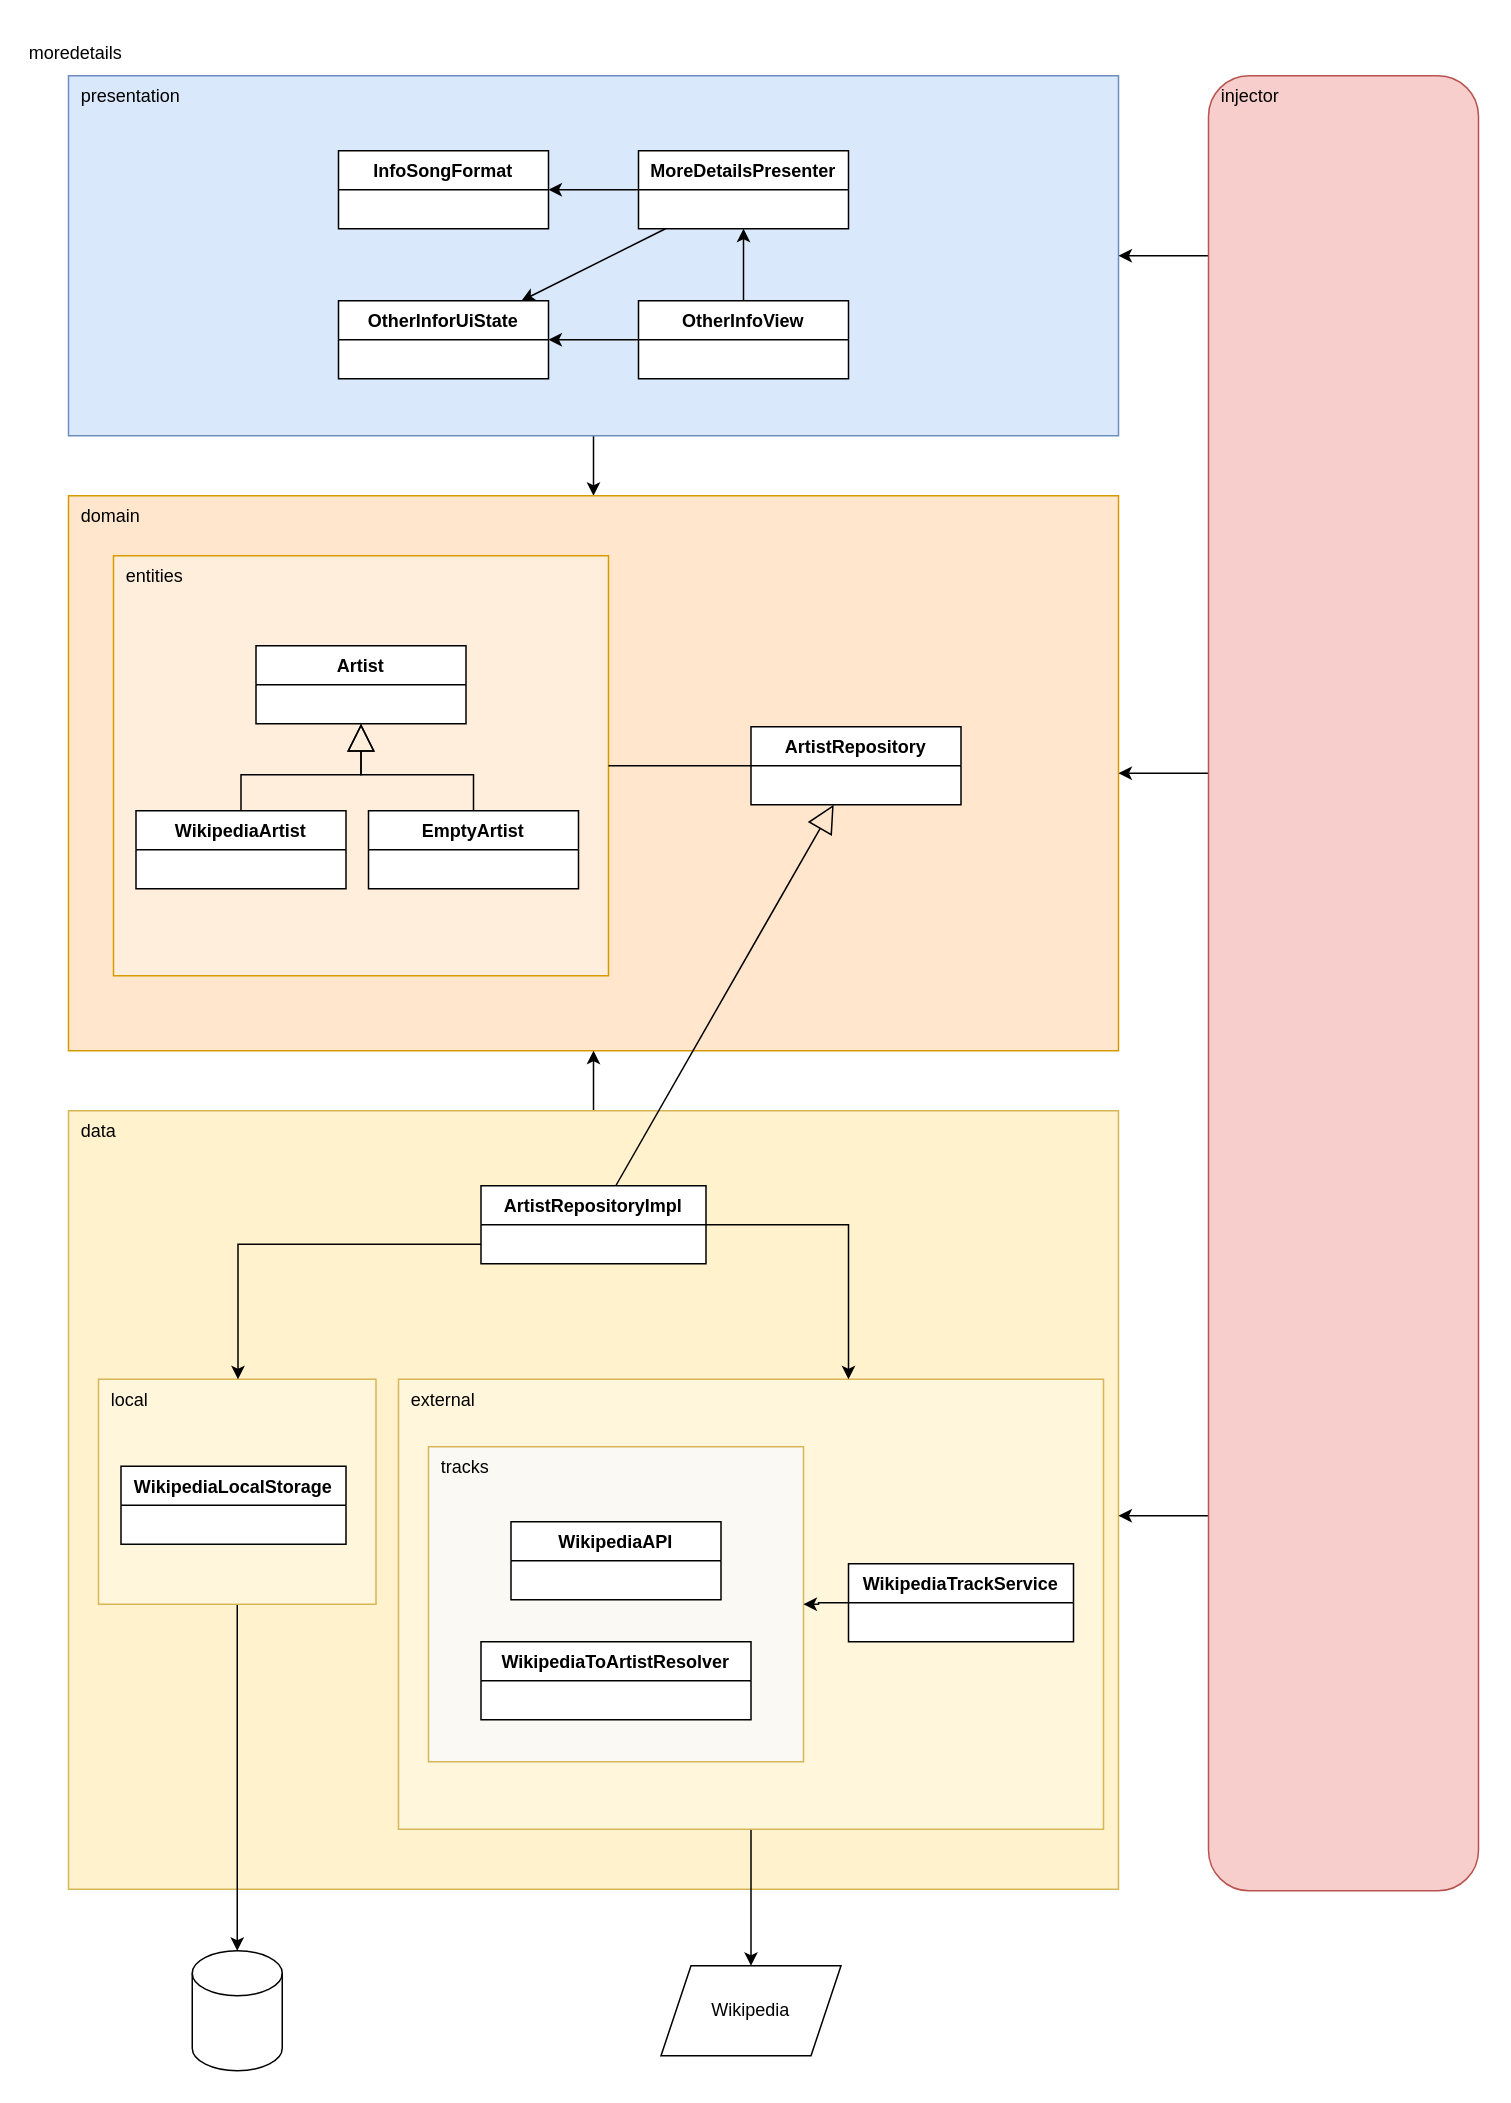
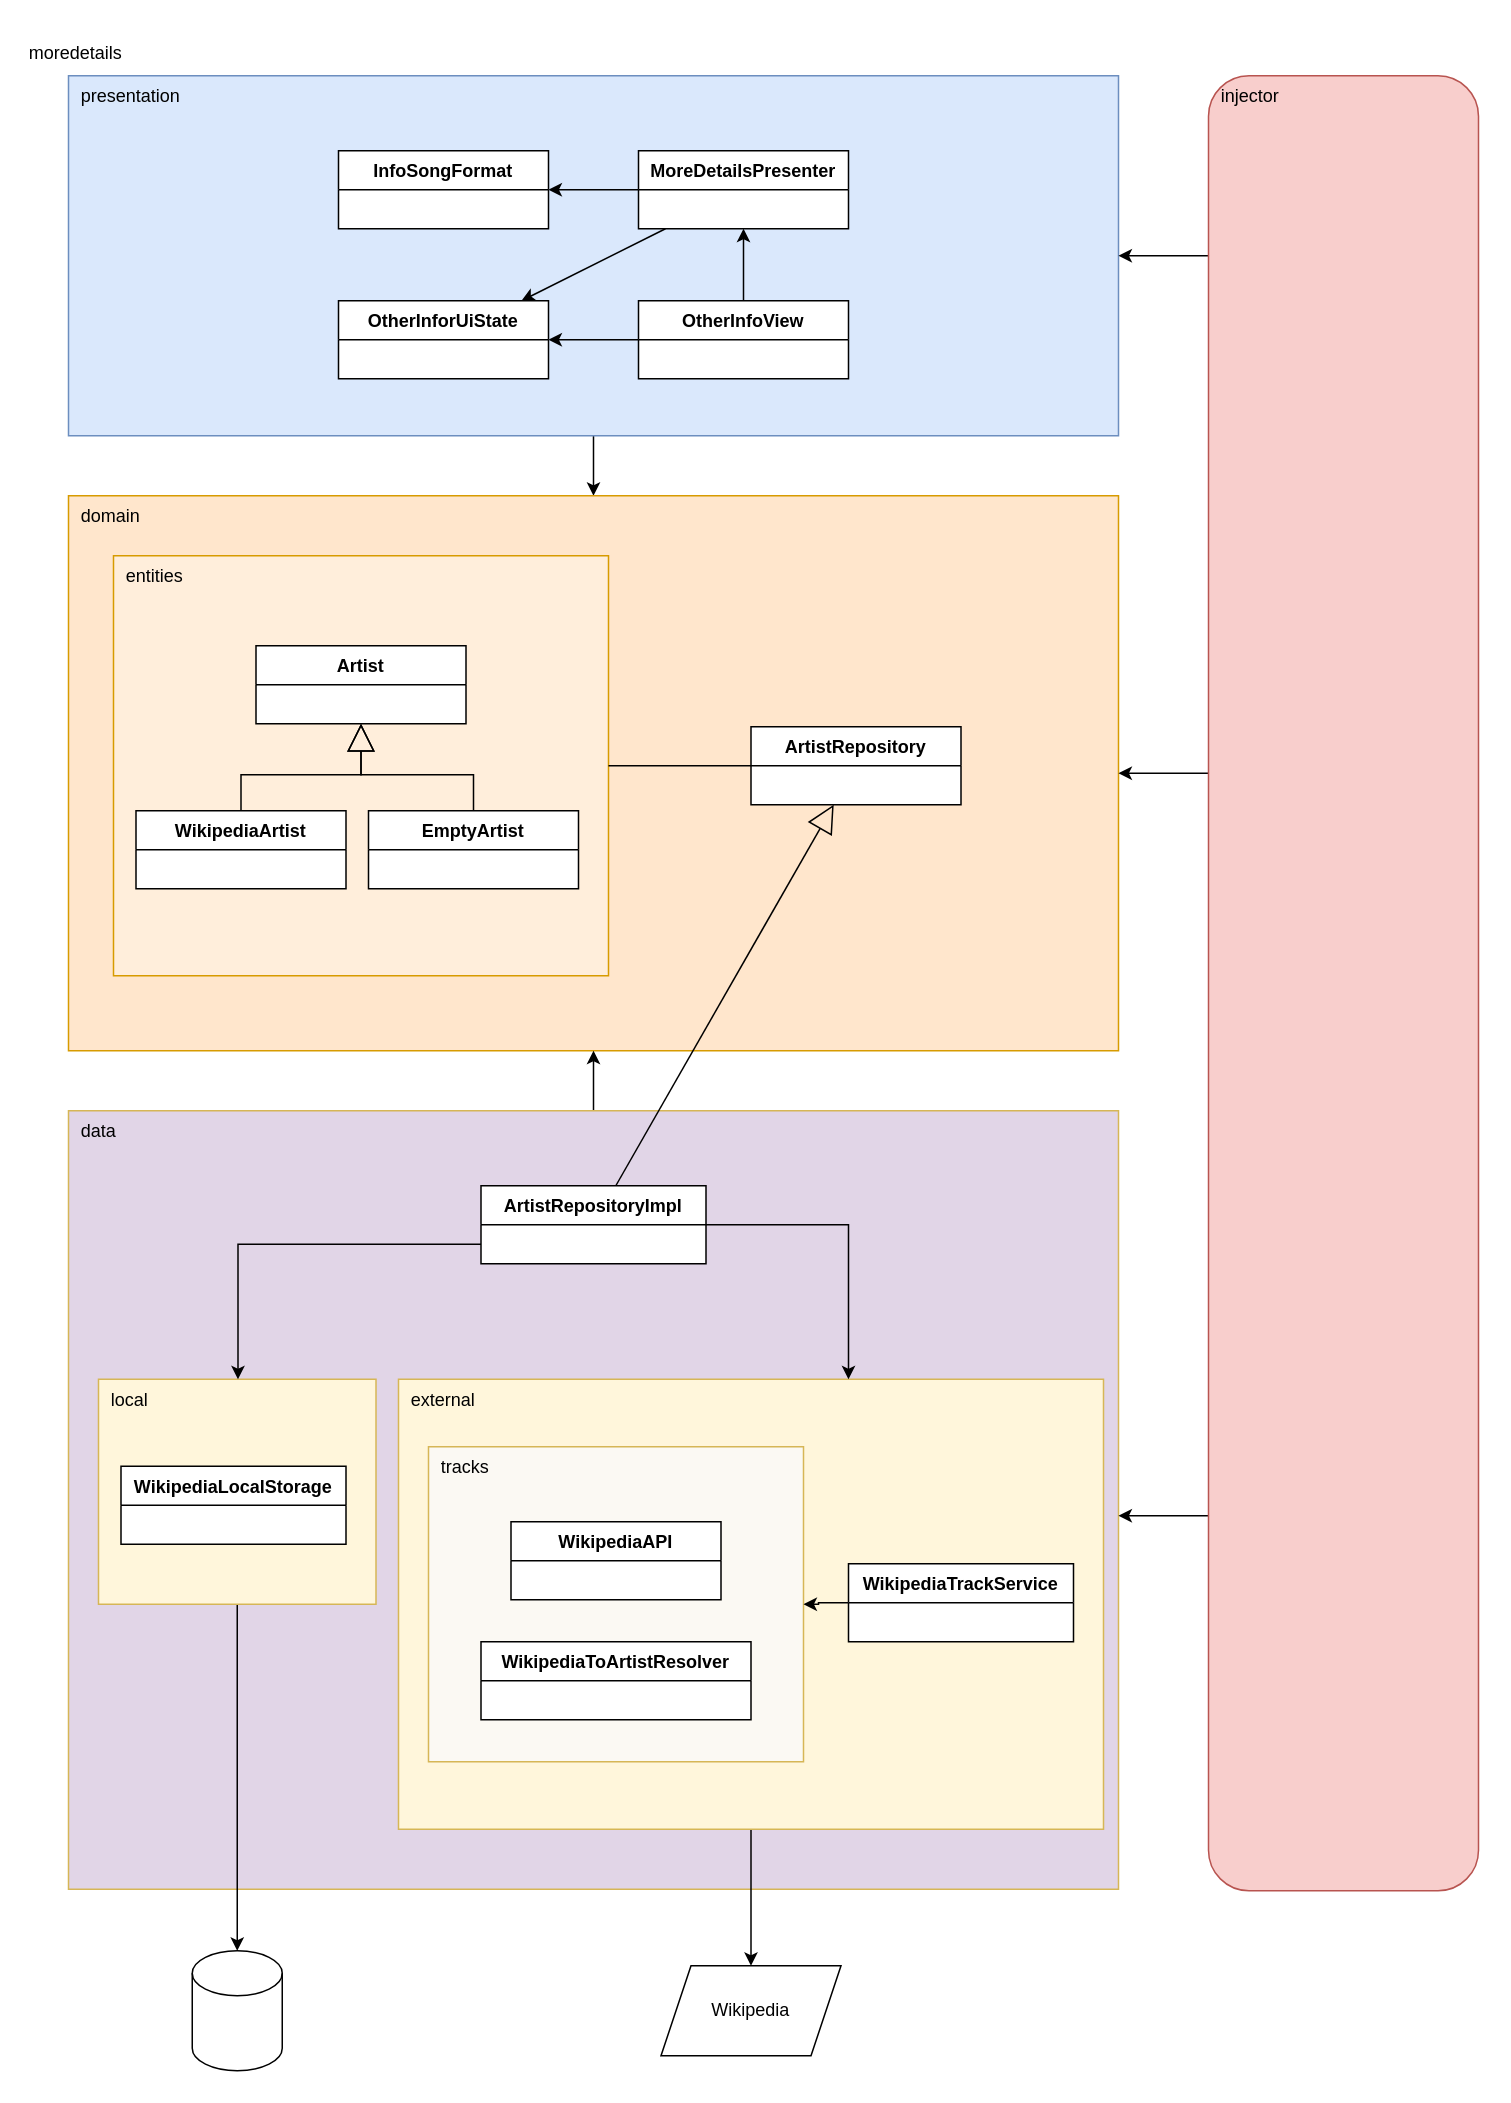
node "data": fillcolor #fff2cc -> #e1d5e7
